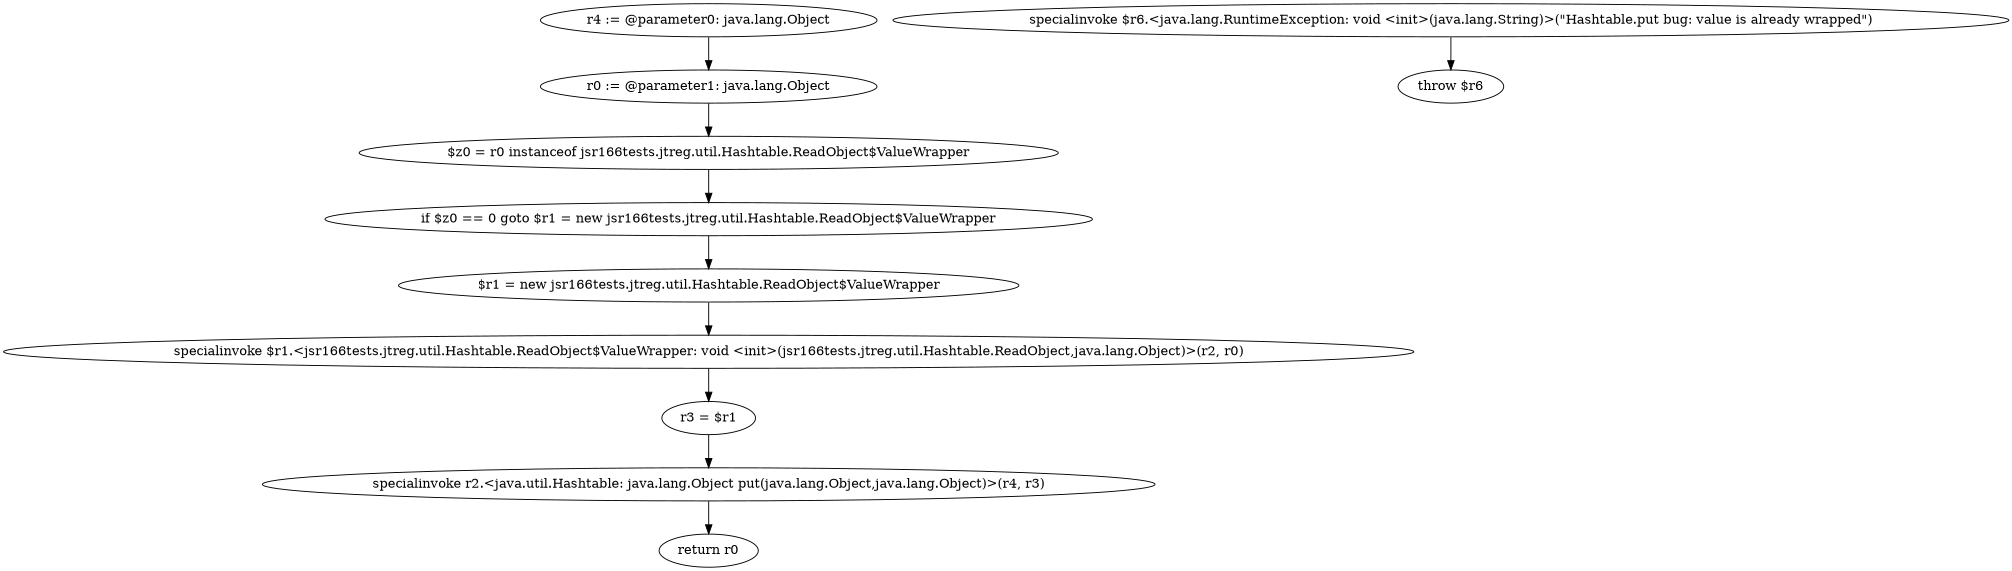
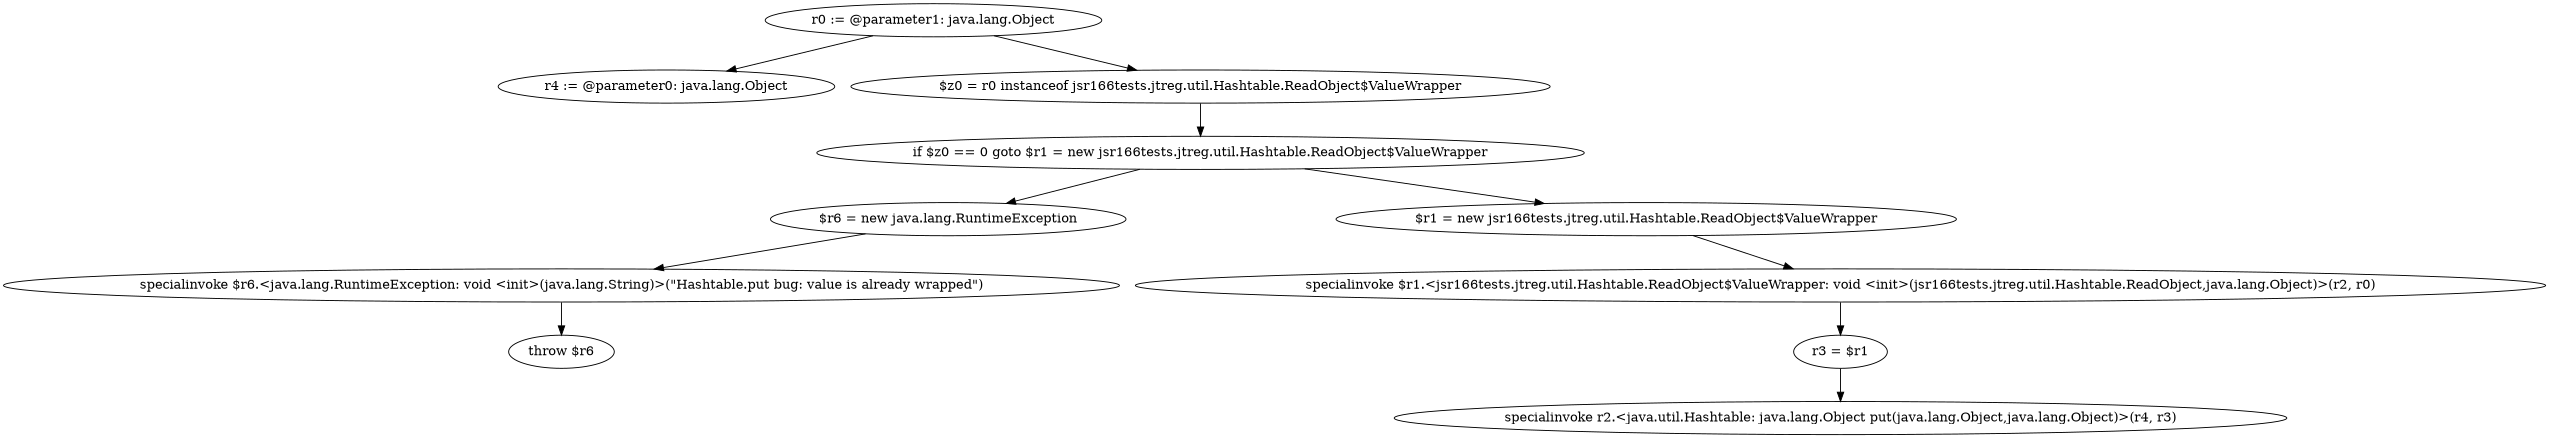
edge "r4 := @parameter0: java.lang.Object" -> "r0 := @parameter1: java.lang.Object": reversed
node "$r6 = new java.lang.RuntimeException": added
node "return r0": removed
